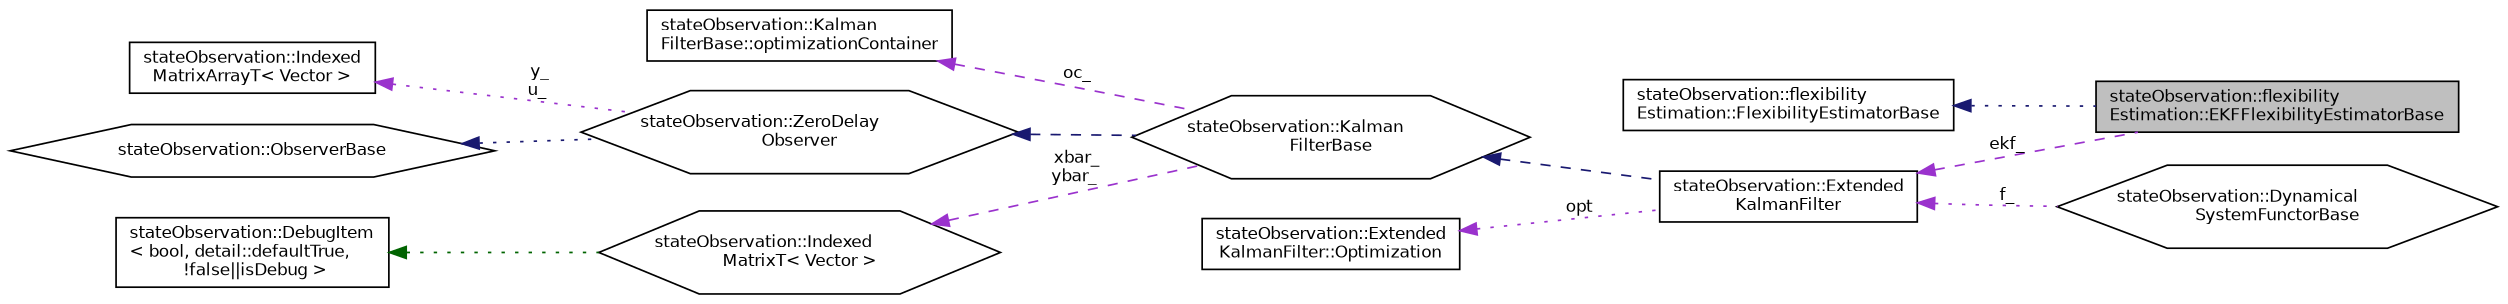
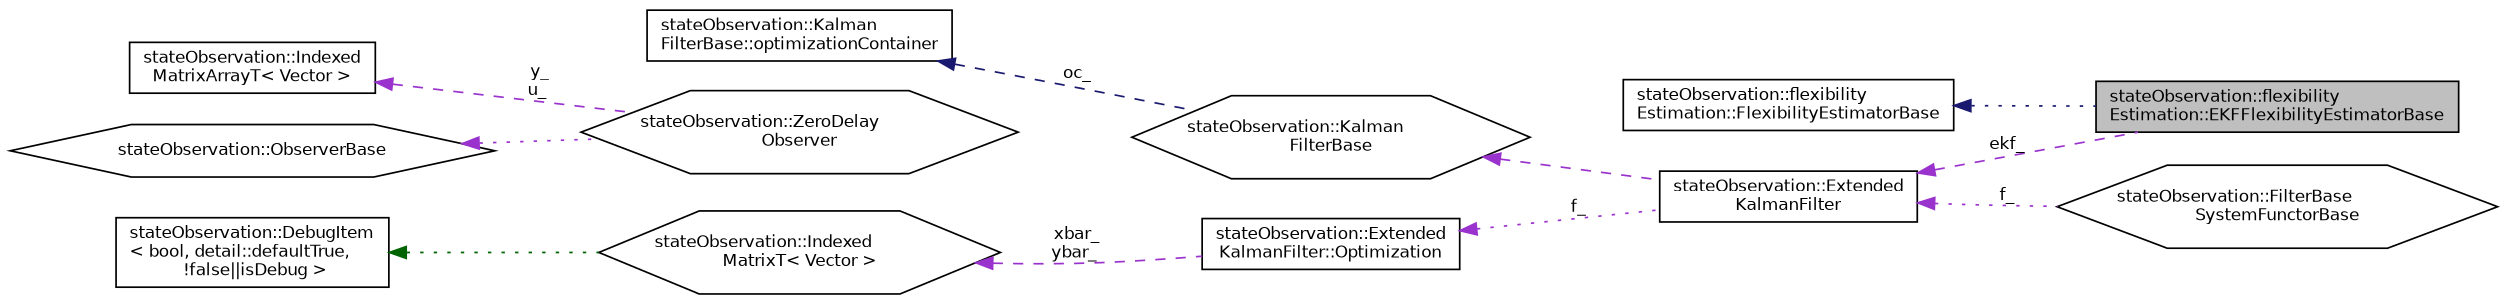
edge "stateObservation::Kalman FilterBase" -> "stateObservation::Kalman FilterBase::optimizationContainer": color darkorchid3 -> midnightblue
edge "stateObservation::ZeroDelay Observer" -> "stateObservation::Indexed MatrixArrayT< Vector >": style dotted -> dashed
edge "stateObservation::Kalman FilterBase" -> "stateObservation::ZeroDelay Observer": removed
edge "stateObservation::ZeroDelay Observer" -> "stateObservation::ObserverBase": color midnightblue -> darkorchid3
edge "stateObservation::Extended KalmanFilter" -> "stateObservation::Kalman FilterBase": color midnightblue -> darkorchid3
edge "stateObservation::Kalman FilterBase" -> "stateObservation::Indexed MatrixT< Vector >": now "stateObservation::Extended KalmanFilter::Optimization" -> "stateObservation::Indexed MatrixT< Vector >"
node "stateObservation::Dynamical SystemFunctorBase": label "stateObservation::Dynamical SystemFunctorBase" -> "stateObservation::FilterBase SystemFunctorBase"
edge "stateObservation::Extended KalmanFilter" -> "stateObservation::Extended KalmanFilter::Optimization": label " opt" -> " f_"
